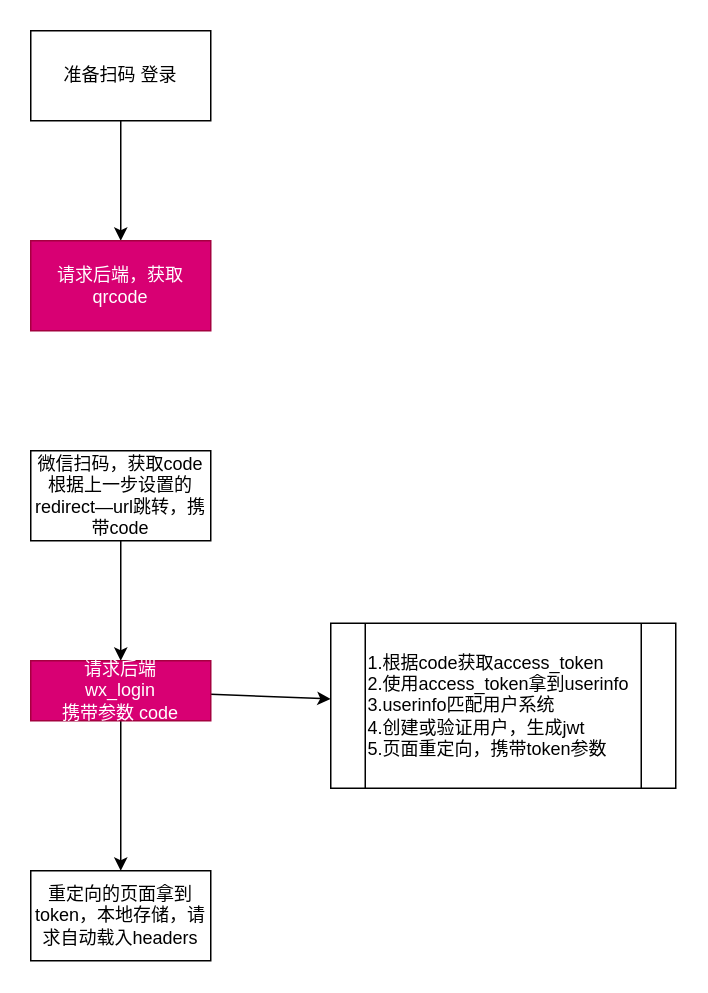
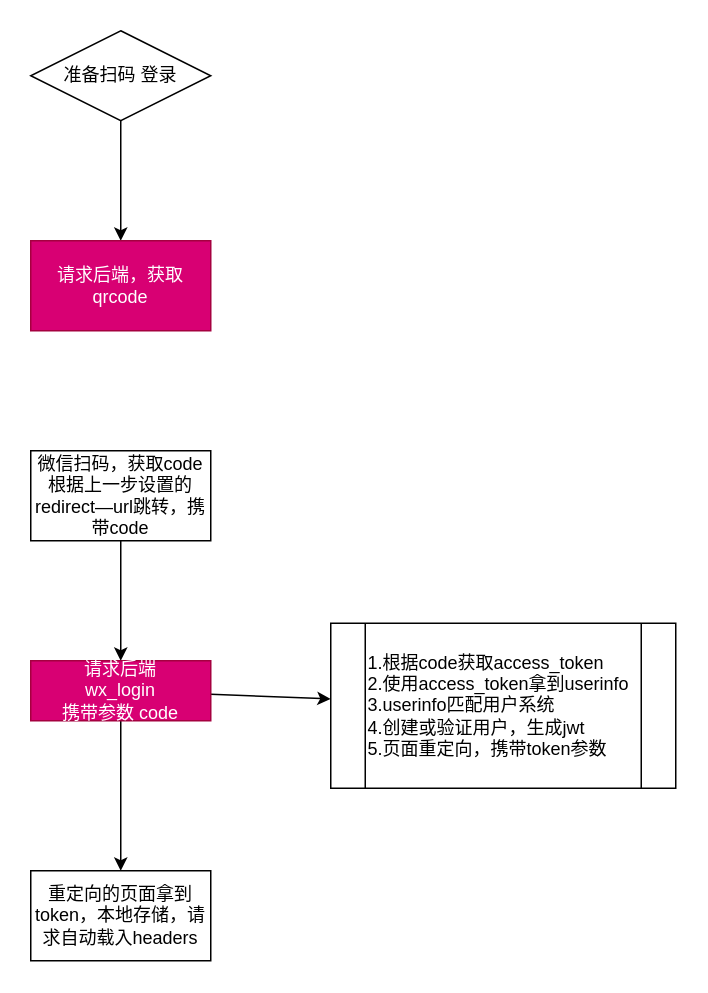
node "准备扫码 登录": shape rectangle -> diamond
